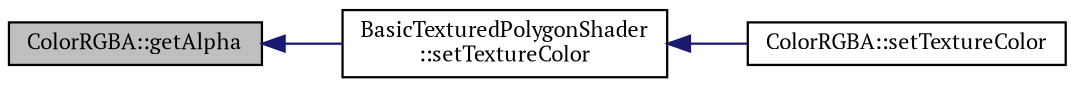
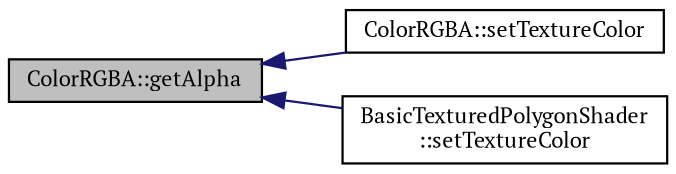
edge "ColorRGBA::setTextureColor" -> "BasicTexturedPolygonShader ::setTextureColor": now "ColorRGBA::setTextureColor" -> "ColorRGBA::getAlpha"
